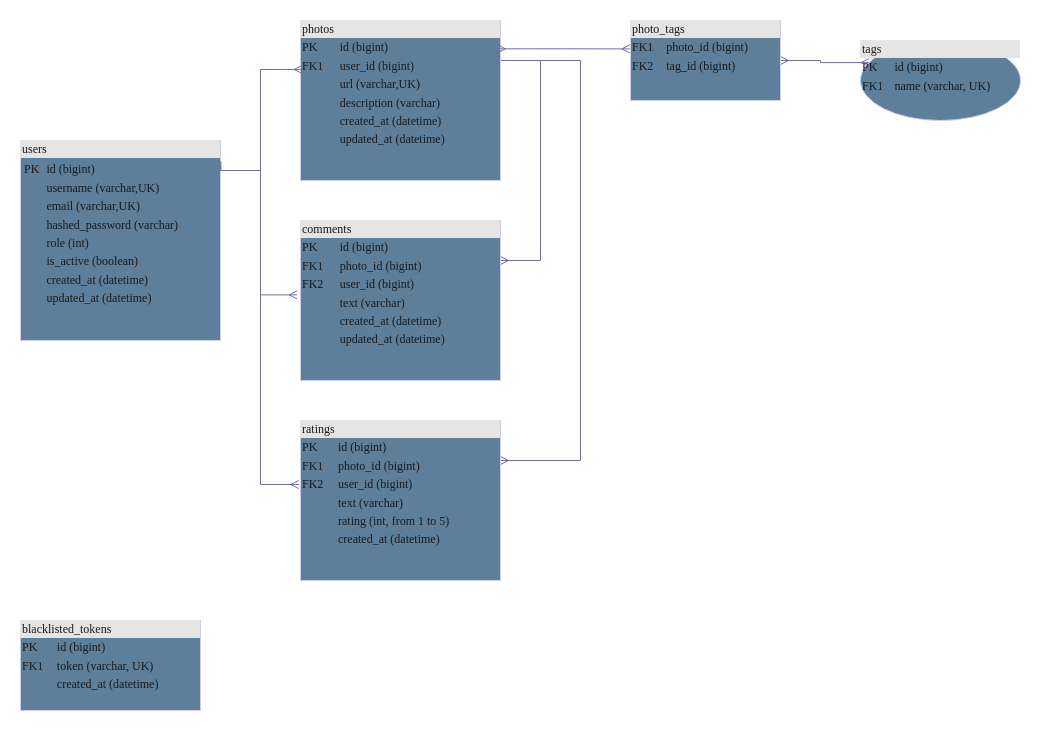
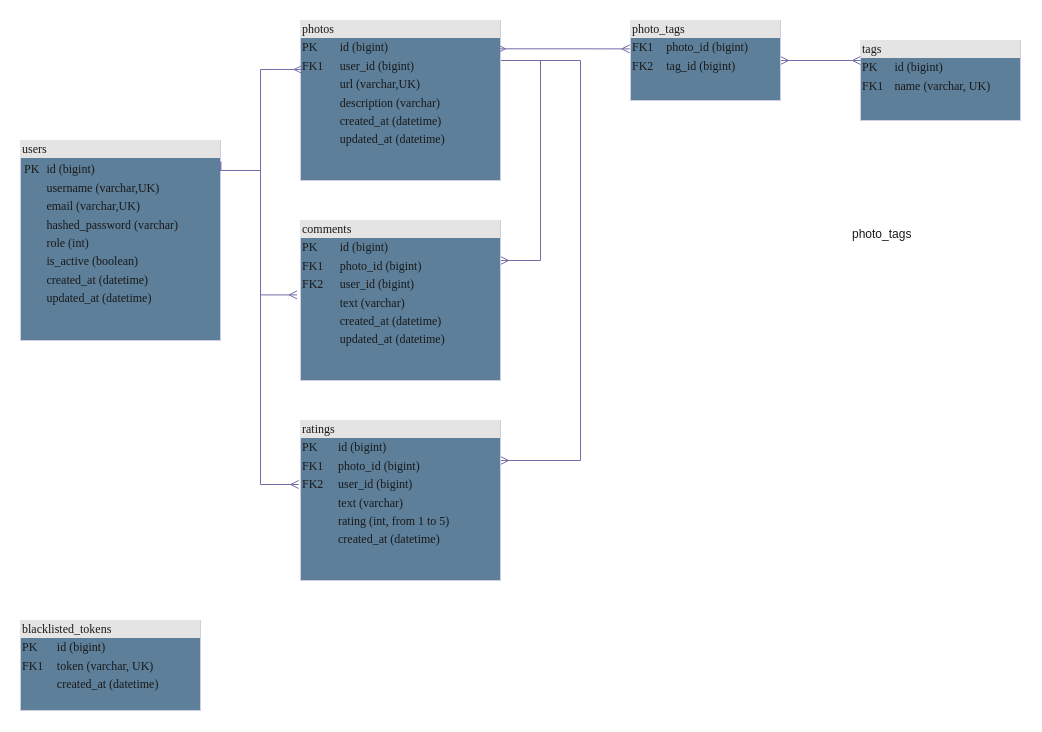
node "tags PK id (bigint) FK1 name (varchar, UK)": shape ellipse -> rectangle
node "photo_tags": added
